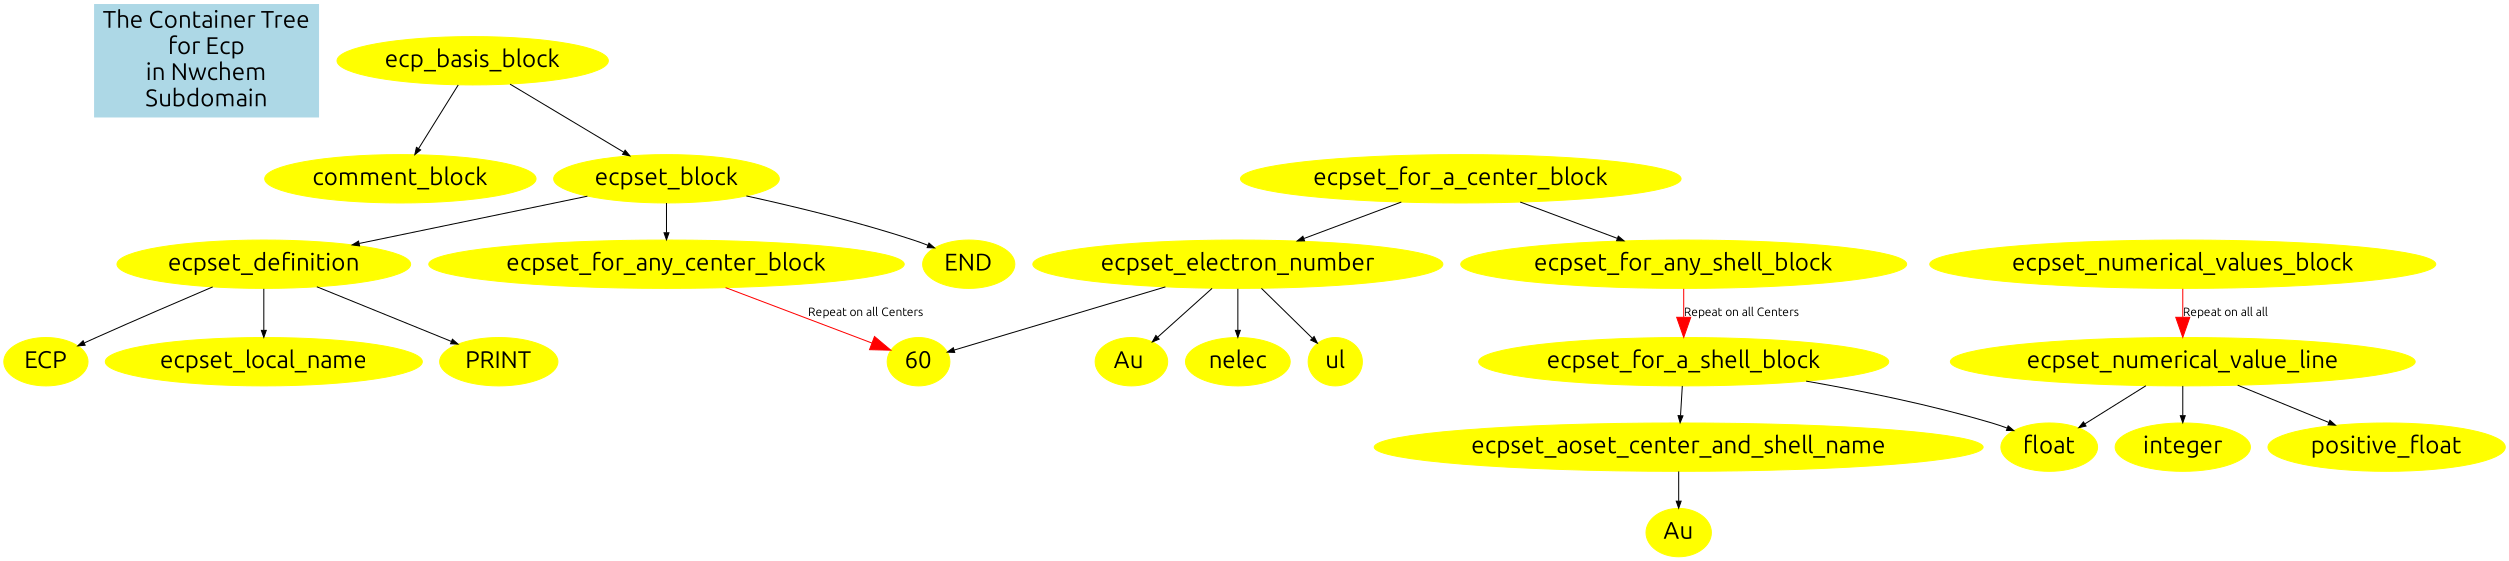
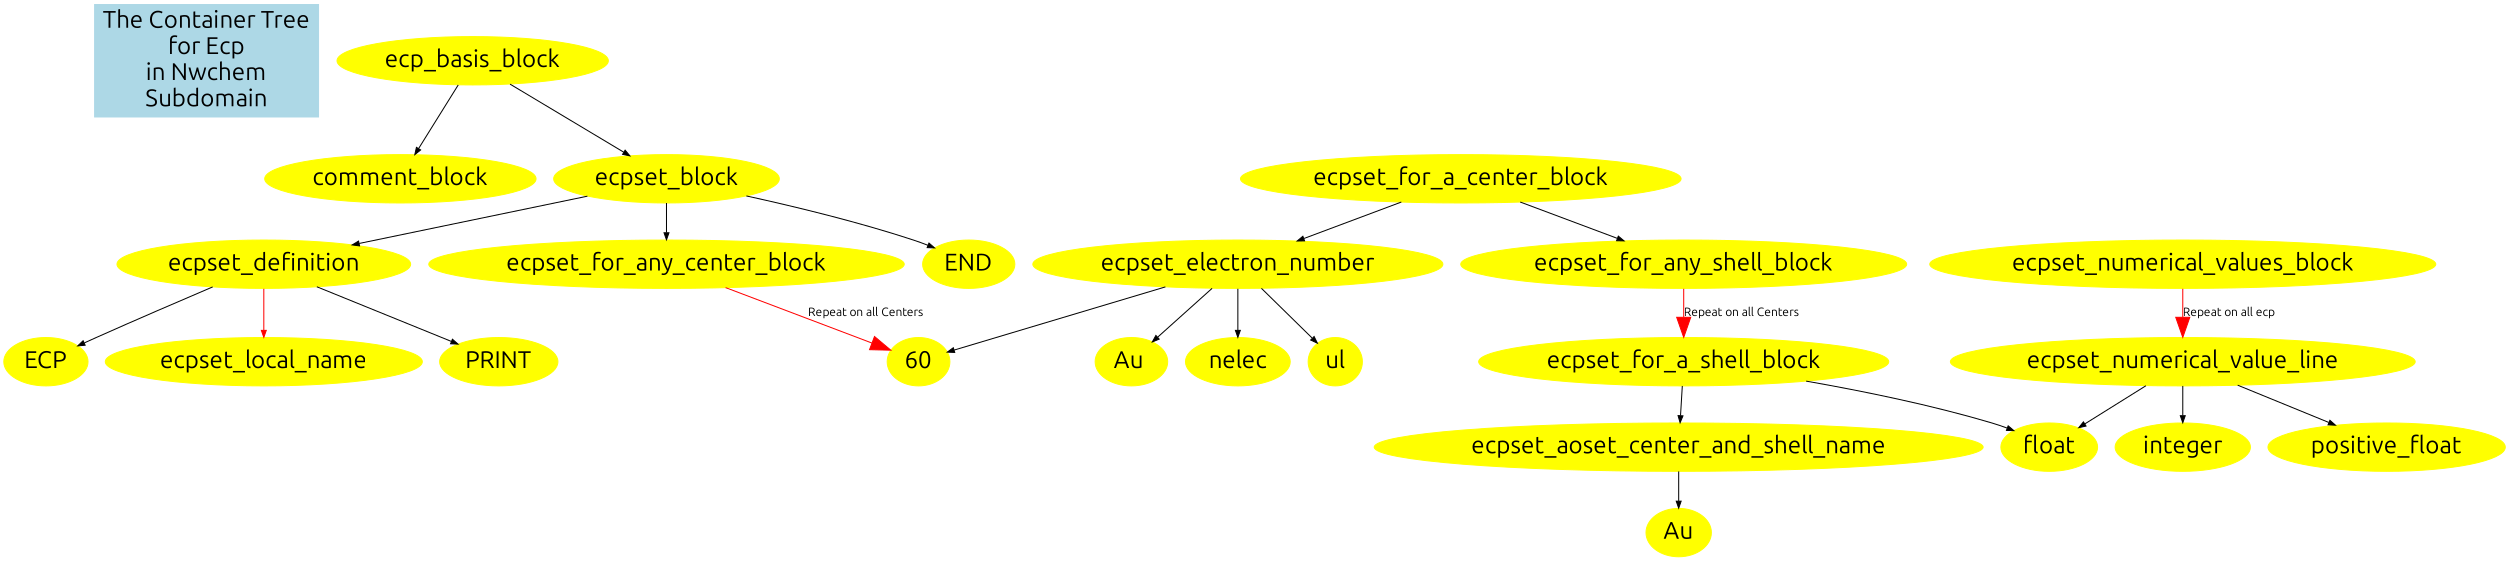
edge "ecpset_definition" -- "ecpset_local_name": color black -> red
edge "ecpset_numerical_values_block" -- "ecpset_numerical_value_line": label "Repeat on all all" -> "Repeat on all ecp"
